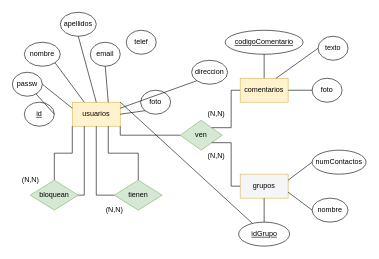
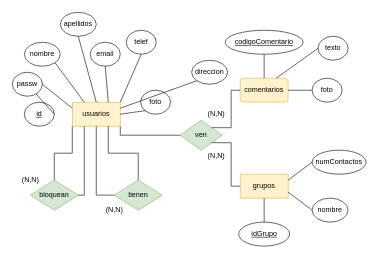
node "comentarios": shape rectangle -> rounded rectangle
edge "usuarios" -- "idGrupo": now "usuarios" -- "telef"
node "grupos": fillcolor #f5f5f5 -> #fff2cc
